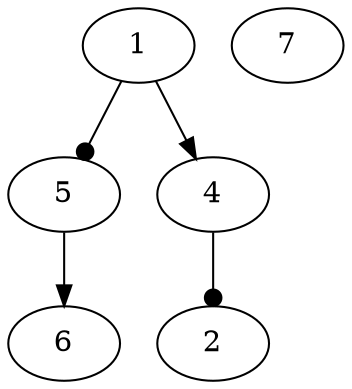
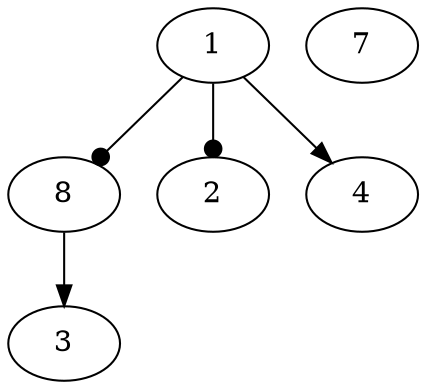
node "5": label "5" -> "8"
edge "4" -> "2": now "1" -> "2"
node "6": label "6" -> "3"
